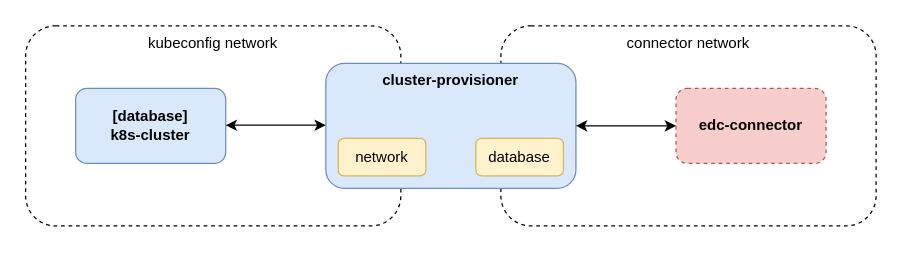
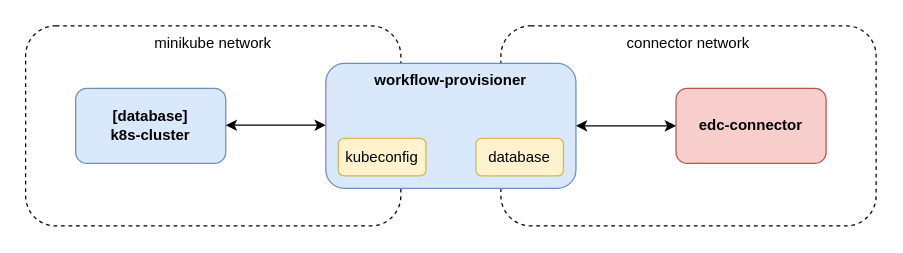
node "kubeconfig network": label "kubeconfig network" -> "minikube network"
node "cluster-provisioner": label "cluster-provisioner" -> "workflow-provisioner"
node "edc-connector": style dashed -> solid
node "network": label "network" -> "kubeconfig"
